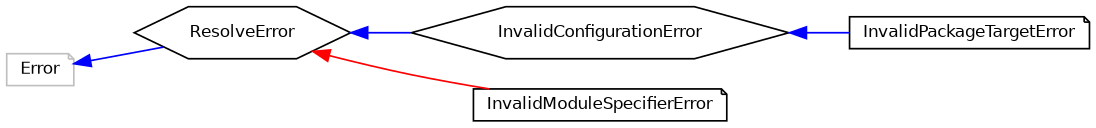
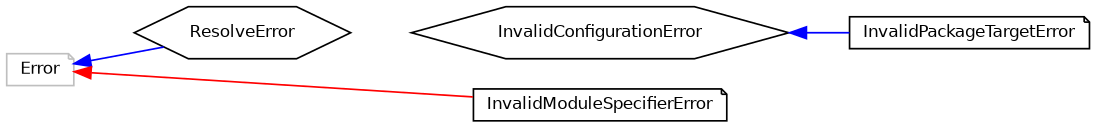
edge "InvalidConfigurationError" -> "ResolveError": removed
edge "InvalidModuleSpecifierError" -> "ResolveError": now "InvalidModuleSpecifierError" -> "Error"
